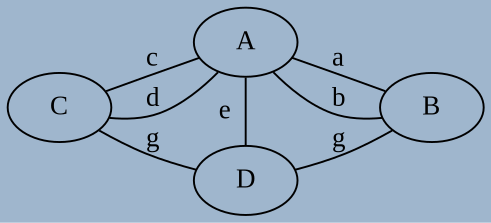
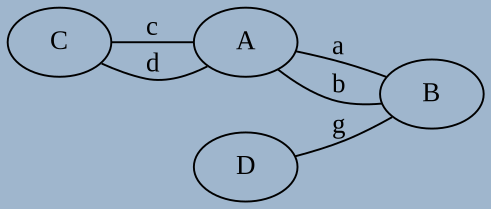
edge "A" -- "D": removed, label "e"
edge "C" -- "D": removed, label "g"
